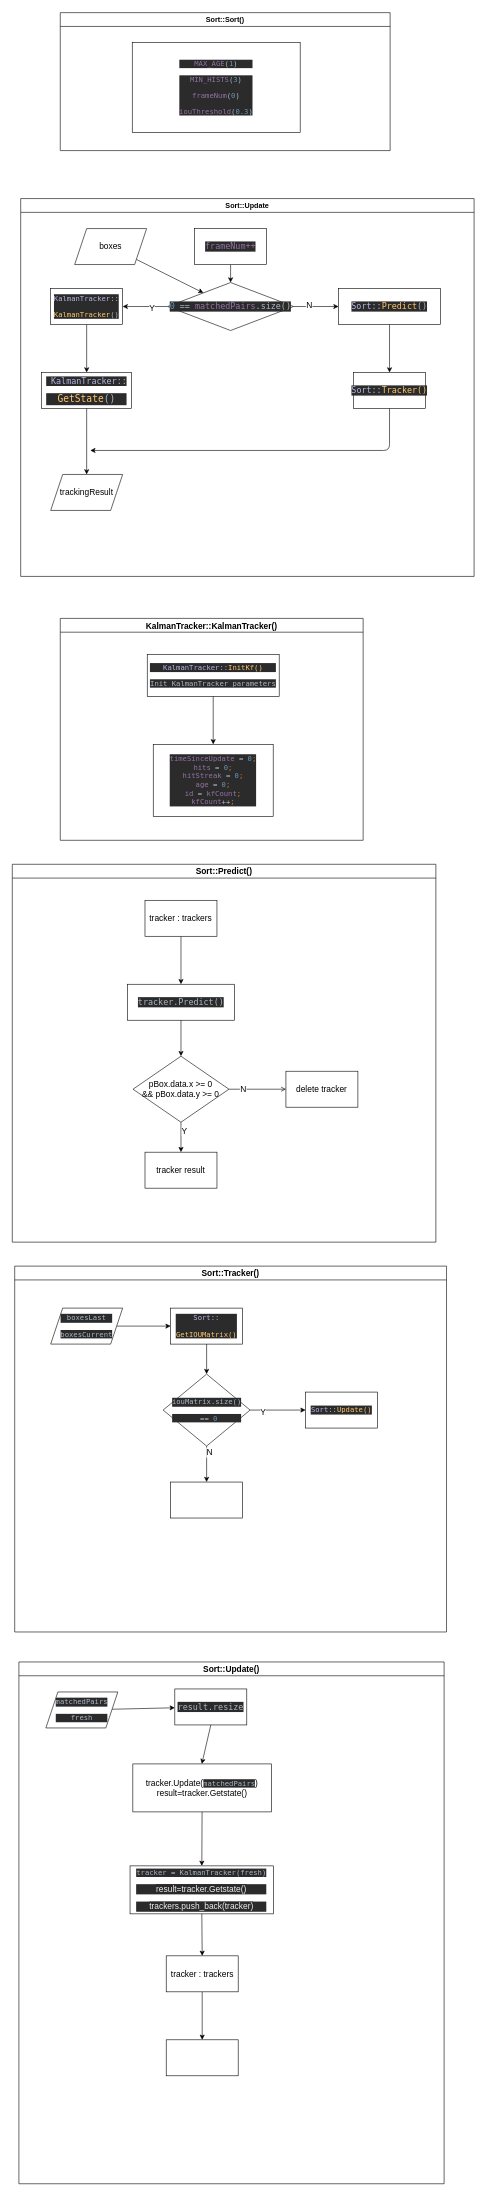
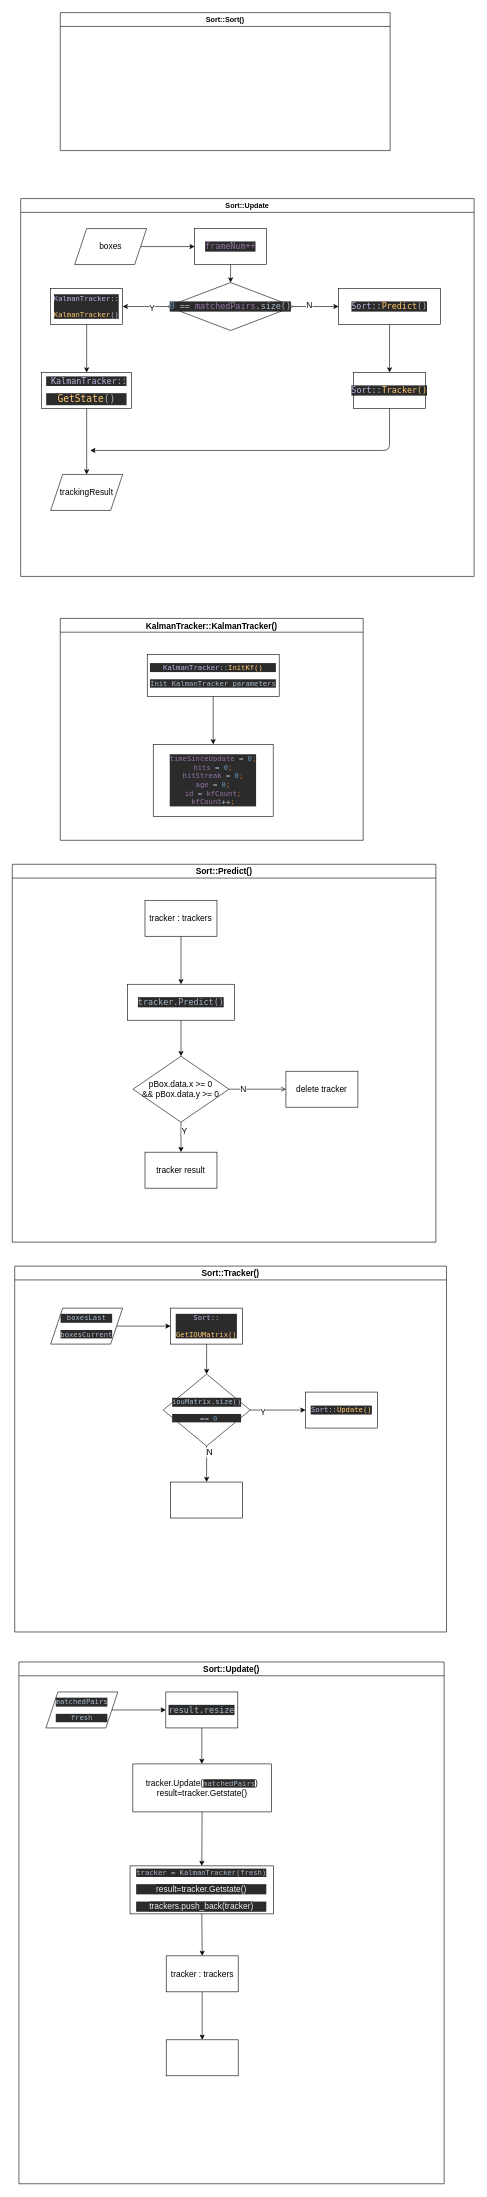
node "MAX_AGE(1)MIN_HISTS(3)frameNum(0)iouThreshold(0.3)": removed
edge "boxes" -> "0 == matchedPairs.size()": now "boxes" -> "frameNum++"
node "result.resize": moved (211, 1707) -> (202, 1710)
